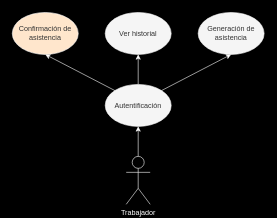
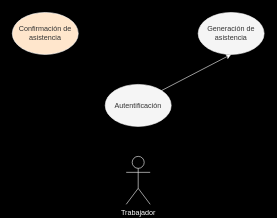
node "Ver historial": removed
edge "Autentificación" -> "Ver historial": removed
edge "Autentificación" -> "Confirmación de asistencia": removed
edge "Trabajador" -> "Autentificación": removed
